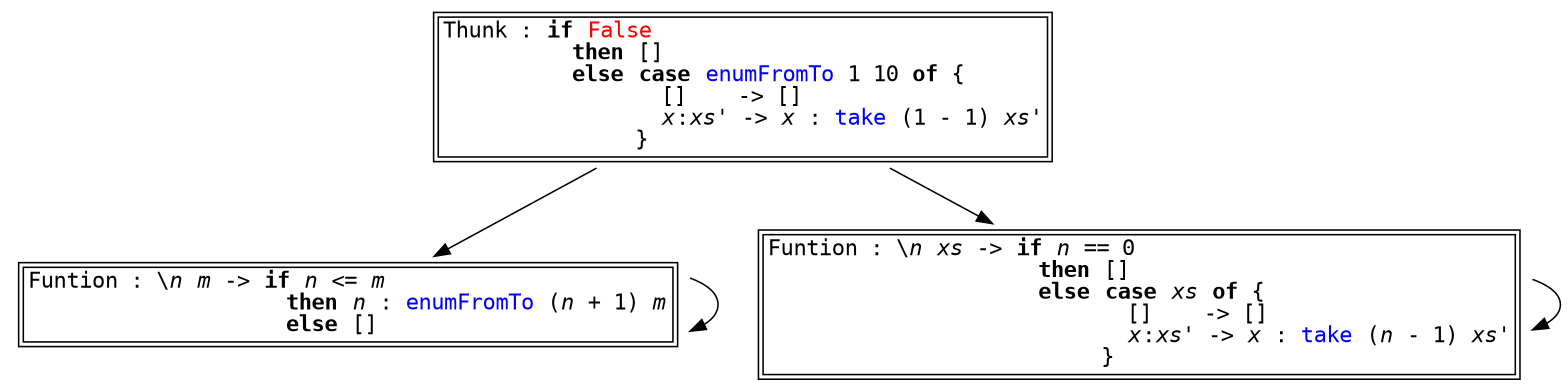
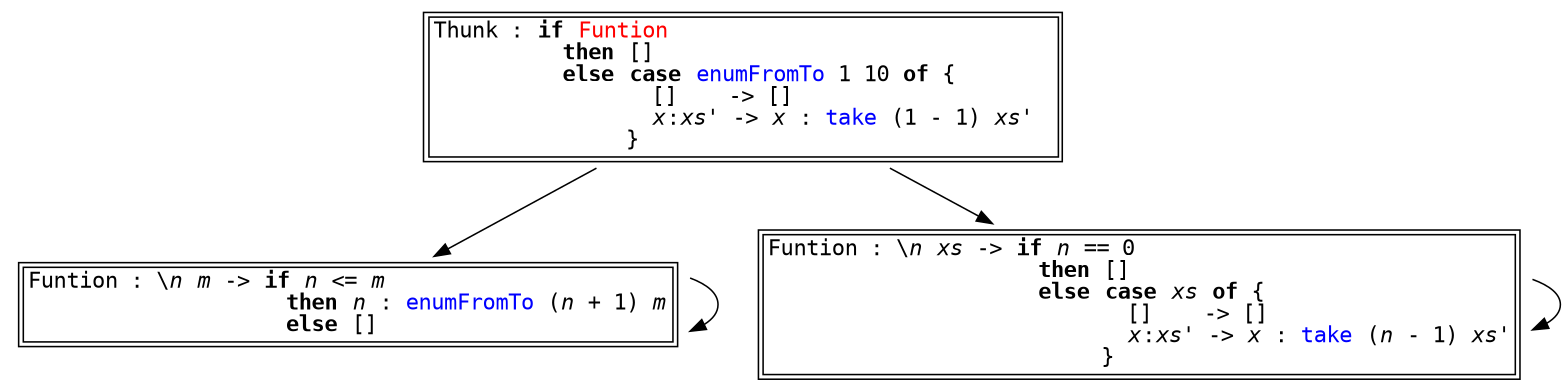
node "Thunk :": text "False" -> "Funtion"
